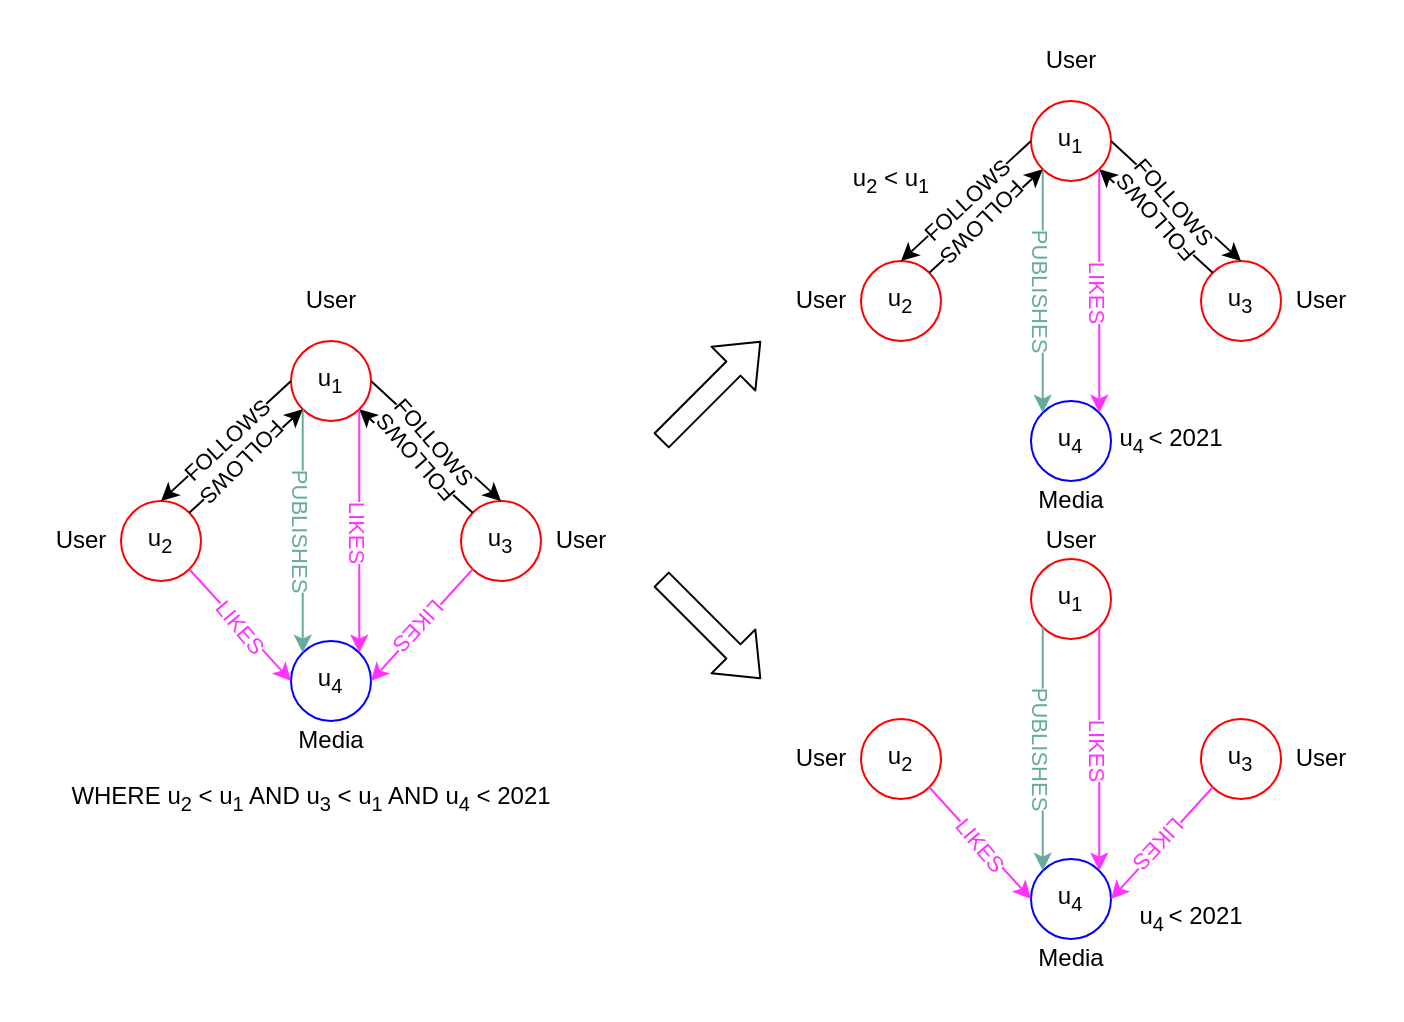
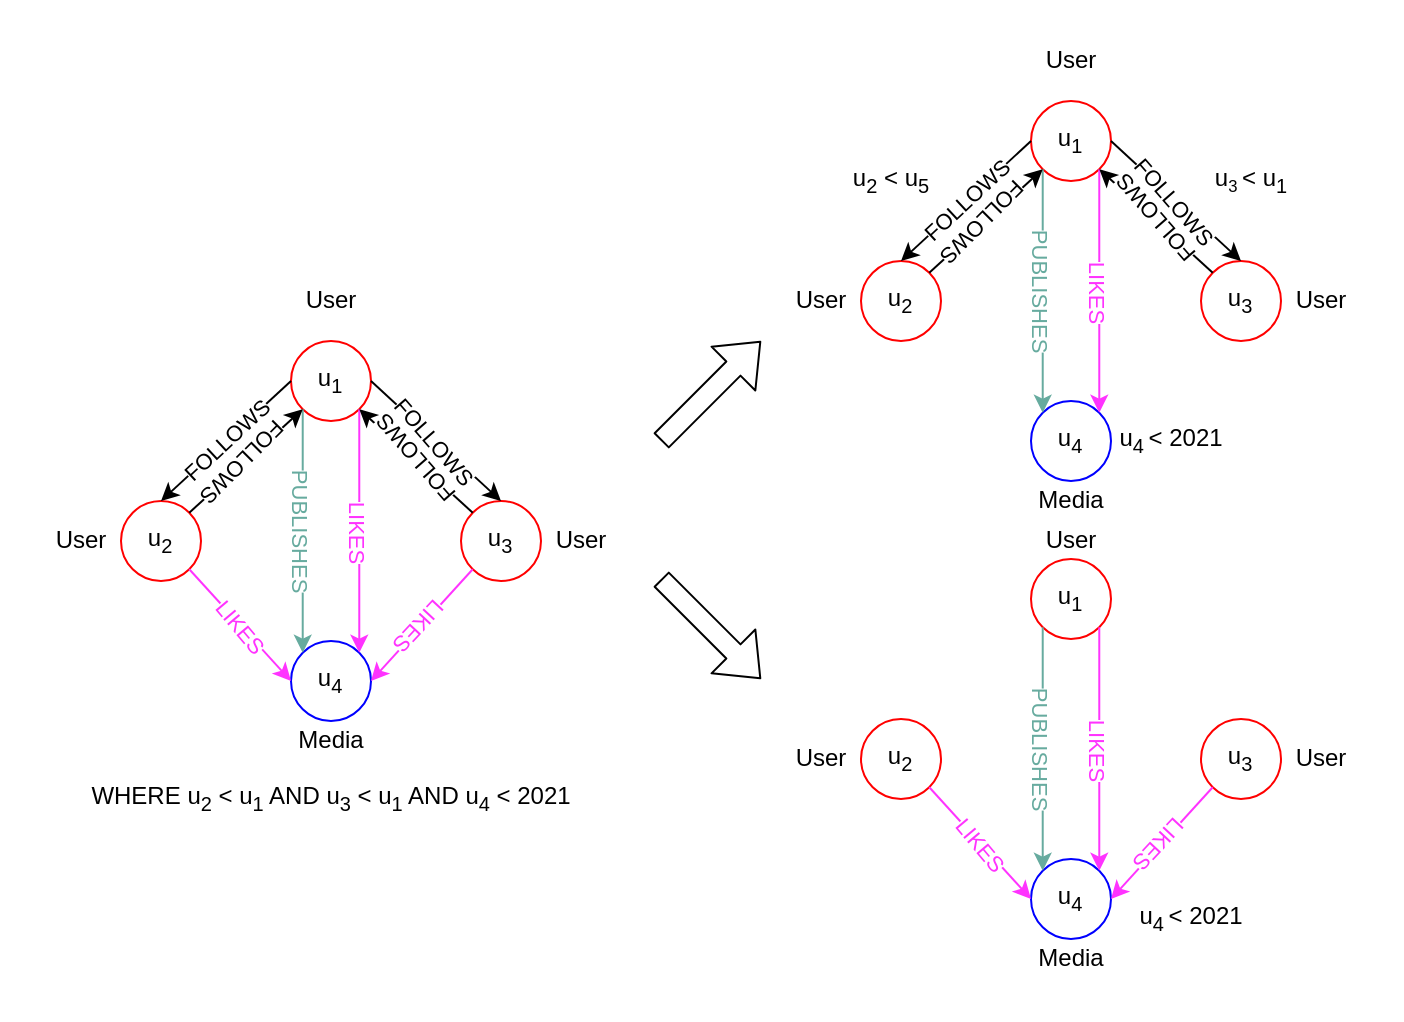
node "u2 < u1": label "u2 < u1" -> "u2 < u5"
node "u3 < u1": added
node "WHERE u2 < u1 AND u3 < u1 AND u4 < 2021": moved (311, 799) -> (331, 799)
